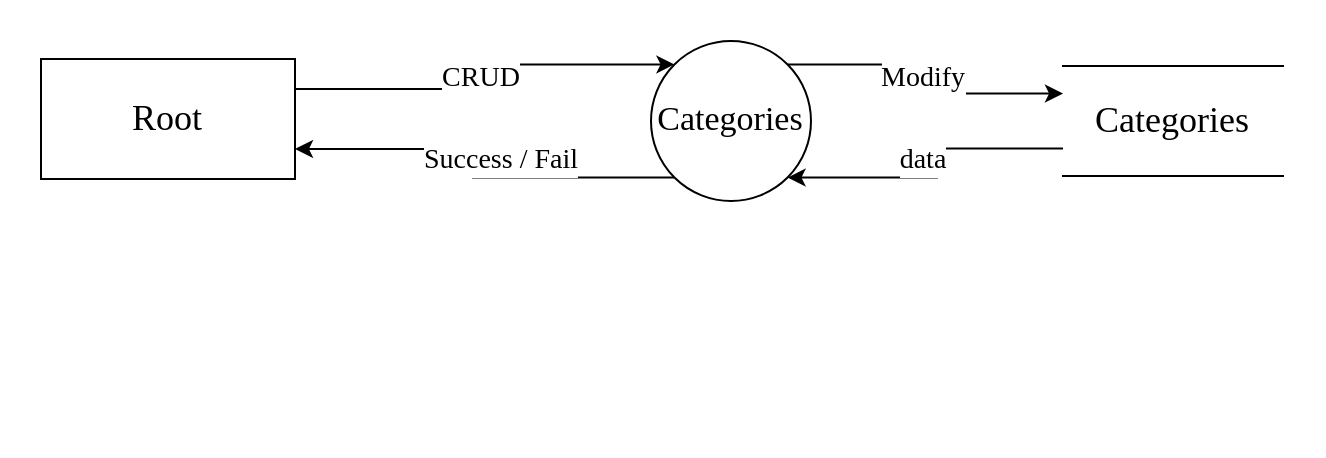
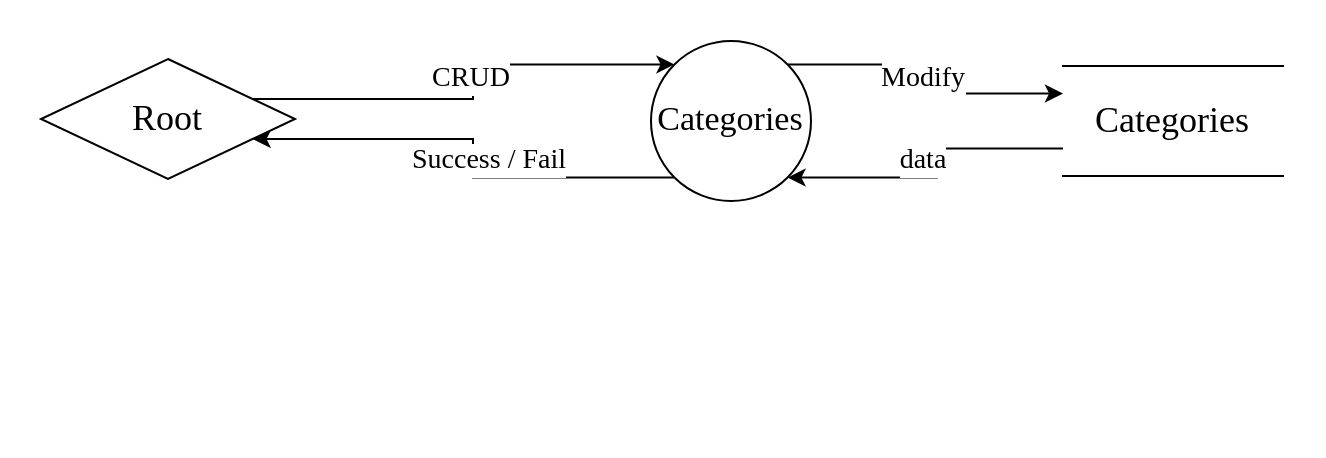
node "Root": shape rectangle -> diamond
